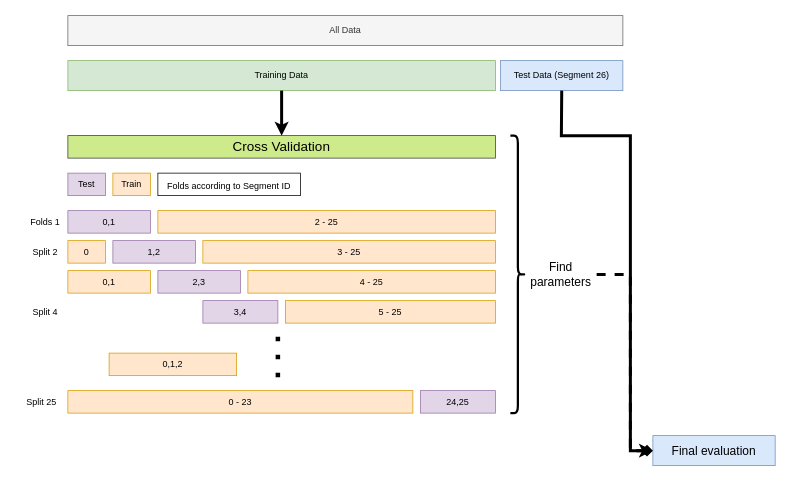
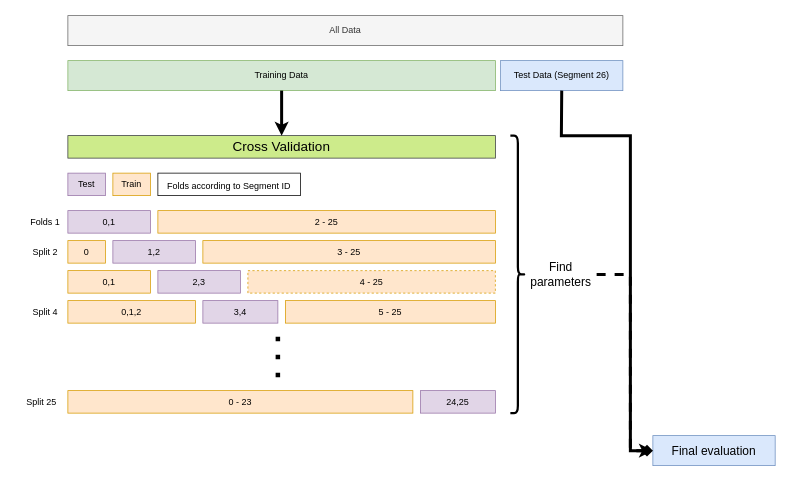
node "4 - 25": style solid -> dashed
node "0,1,2": moved (173, 364) -> (132, 312)
